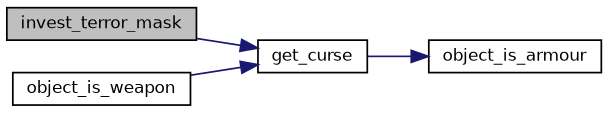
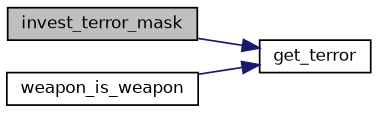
node "get_curse": label "get_curse" -> "get_terror"
node "object_is_armour": removed
node "object_is_weapon": label "object_is_weapon" -> "weapon_is_weapon"
